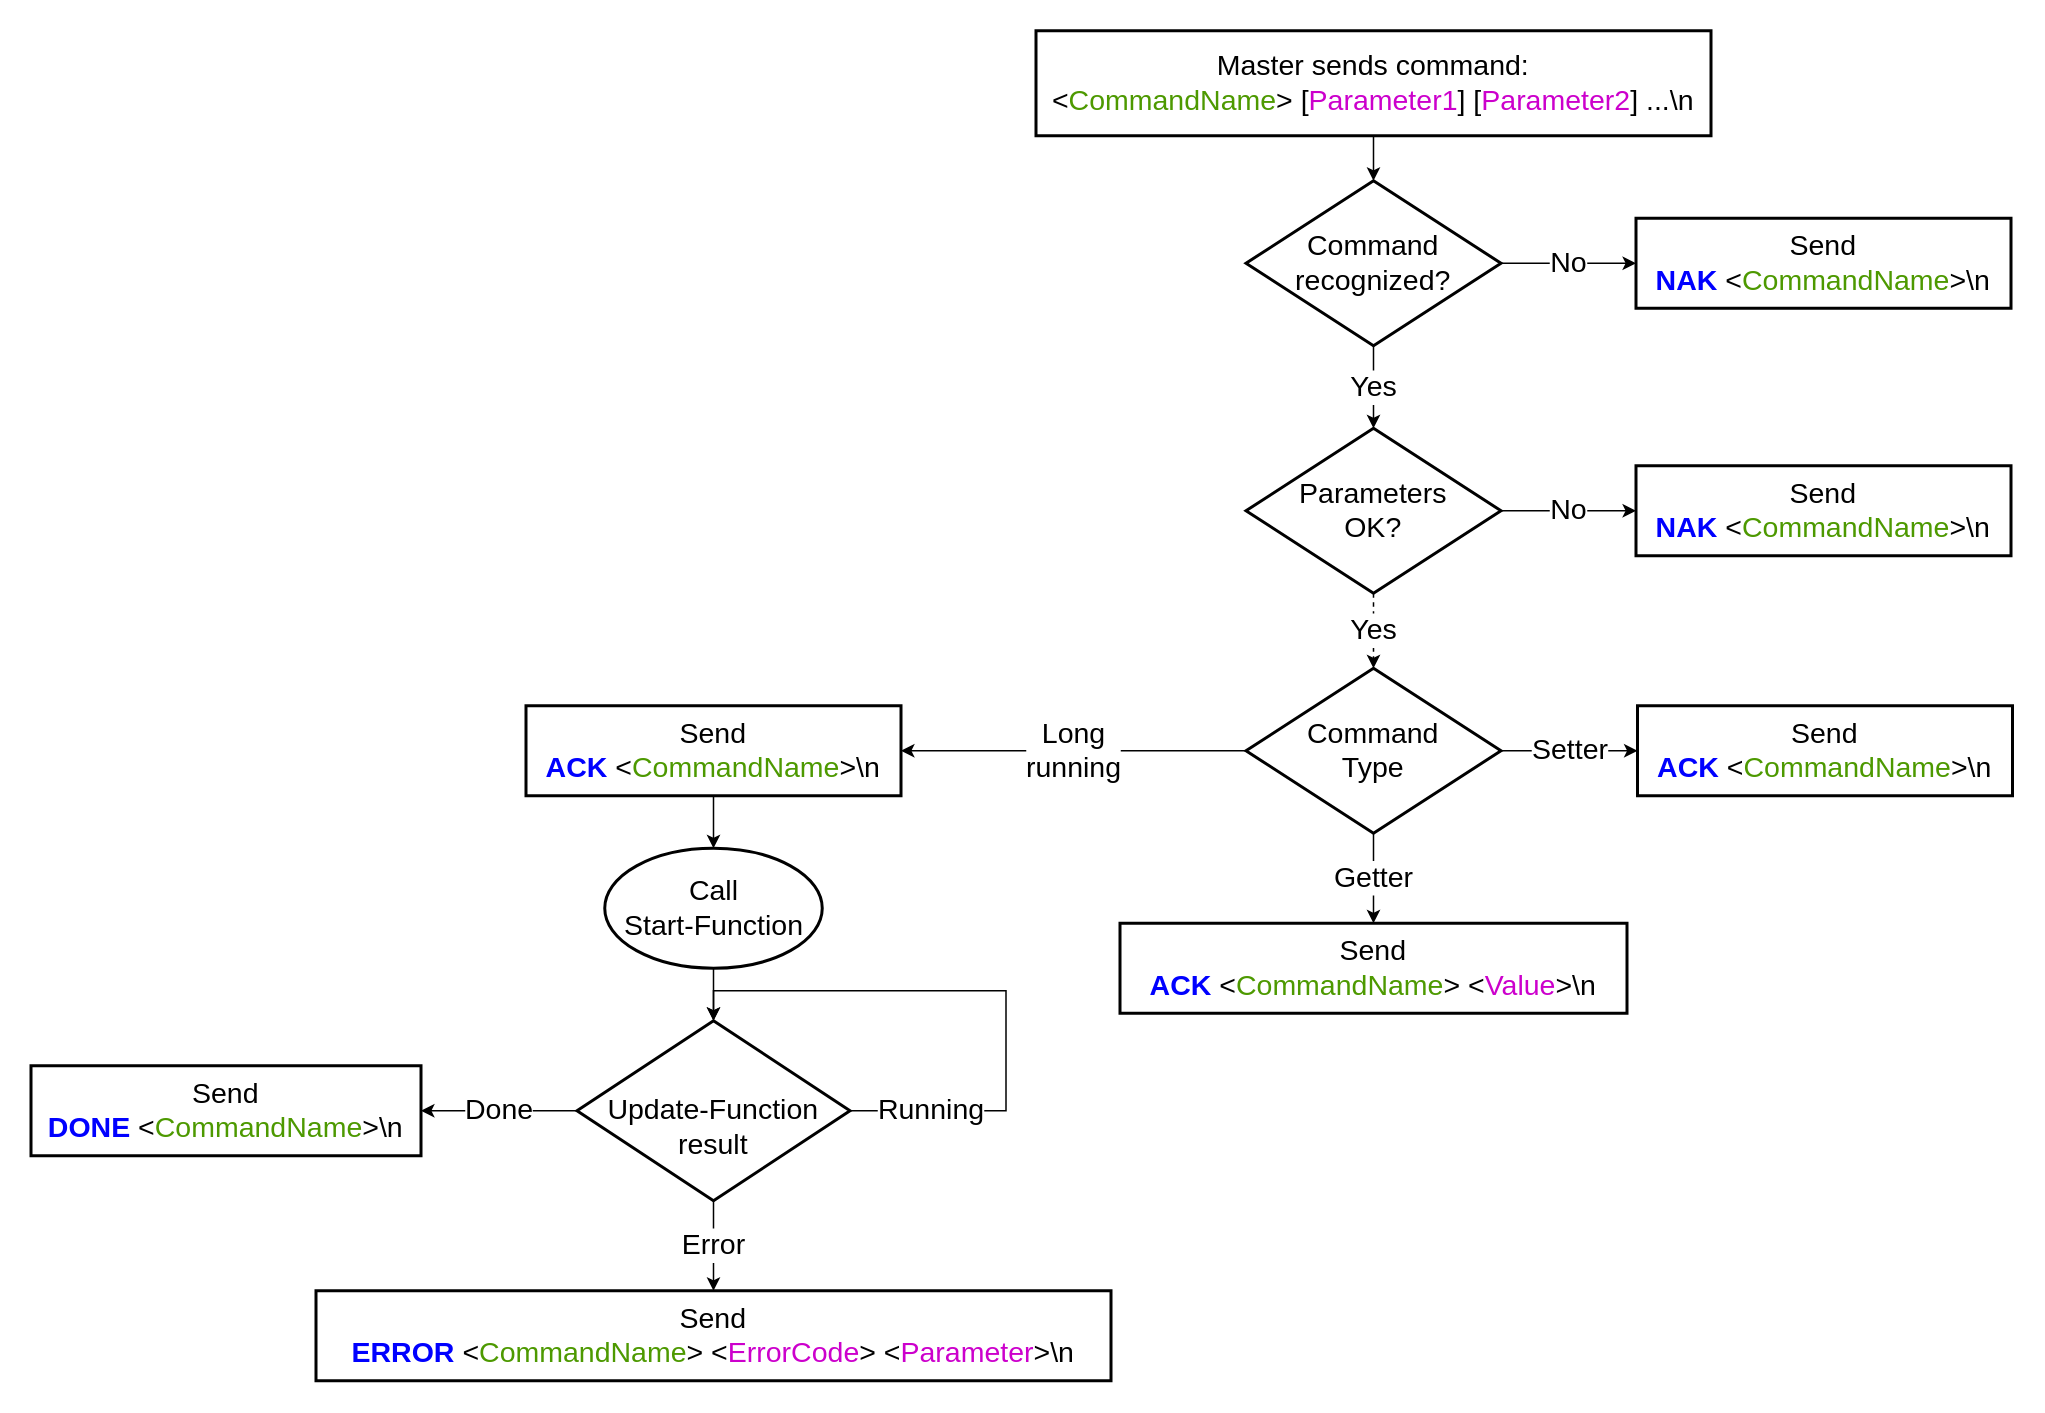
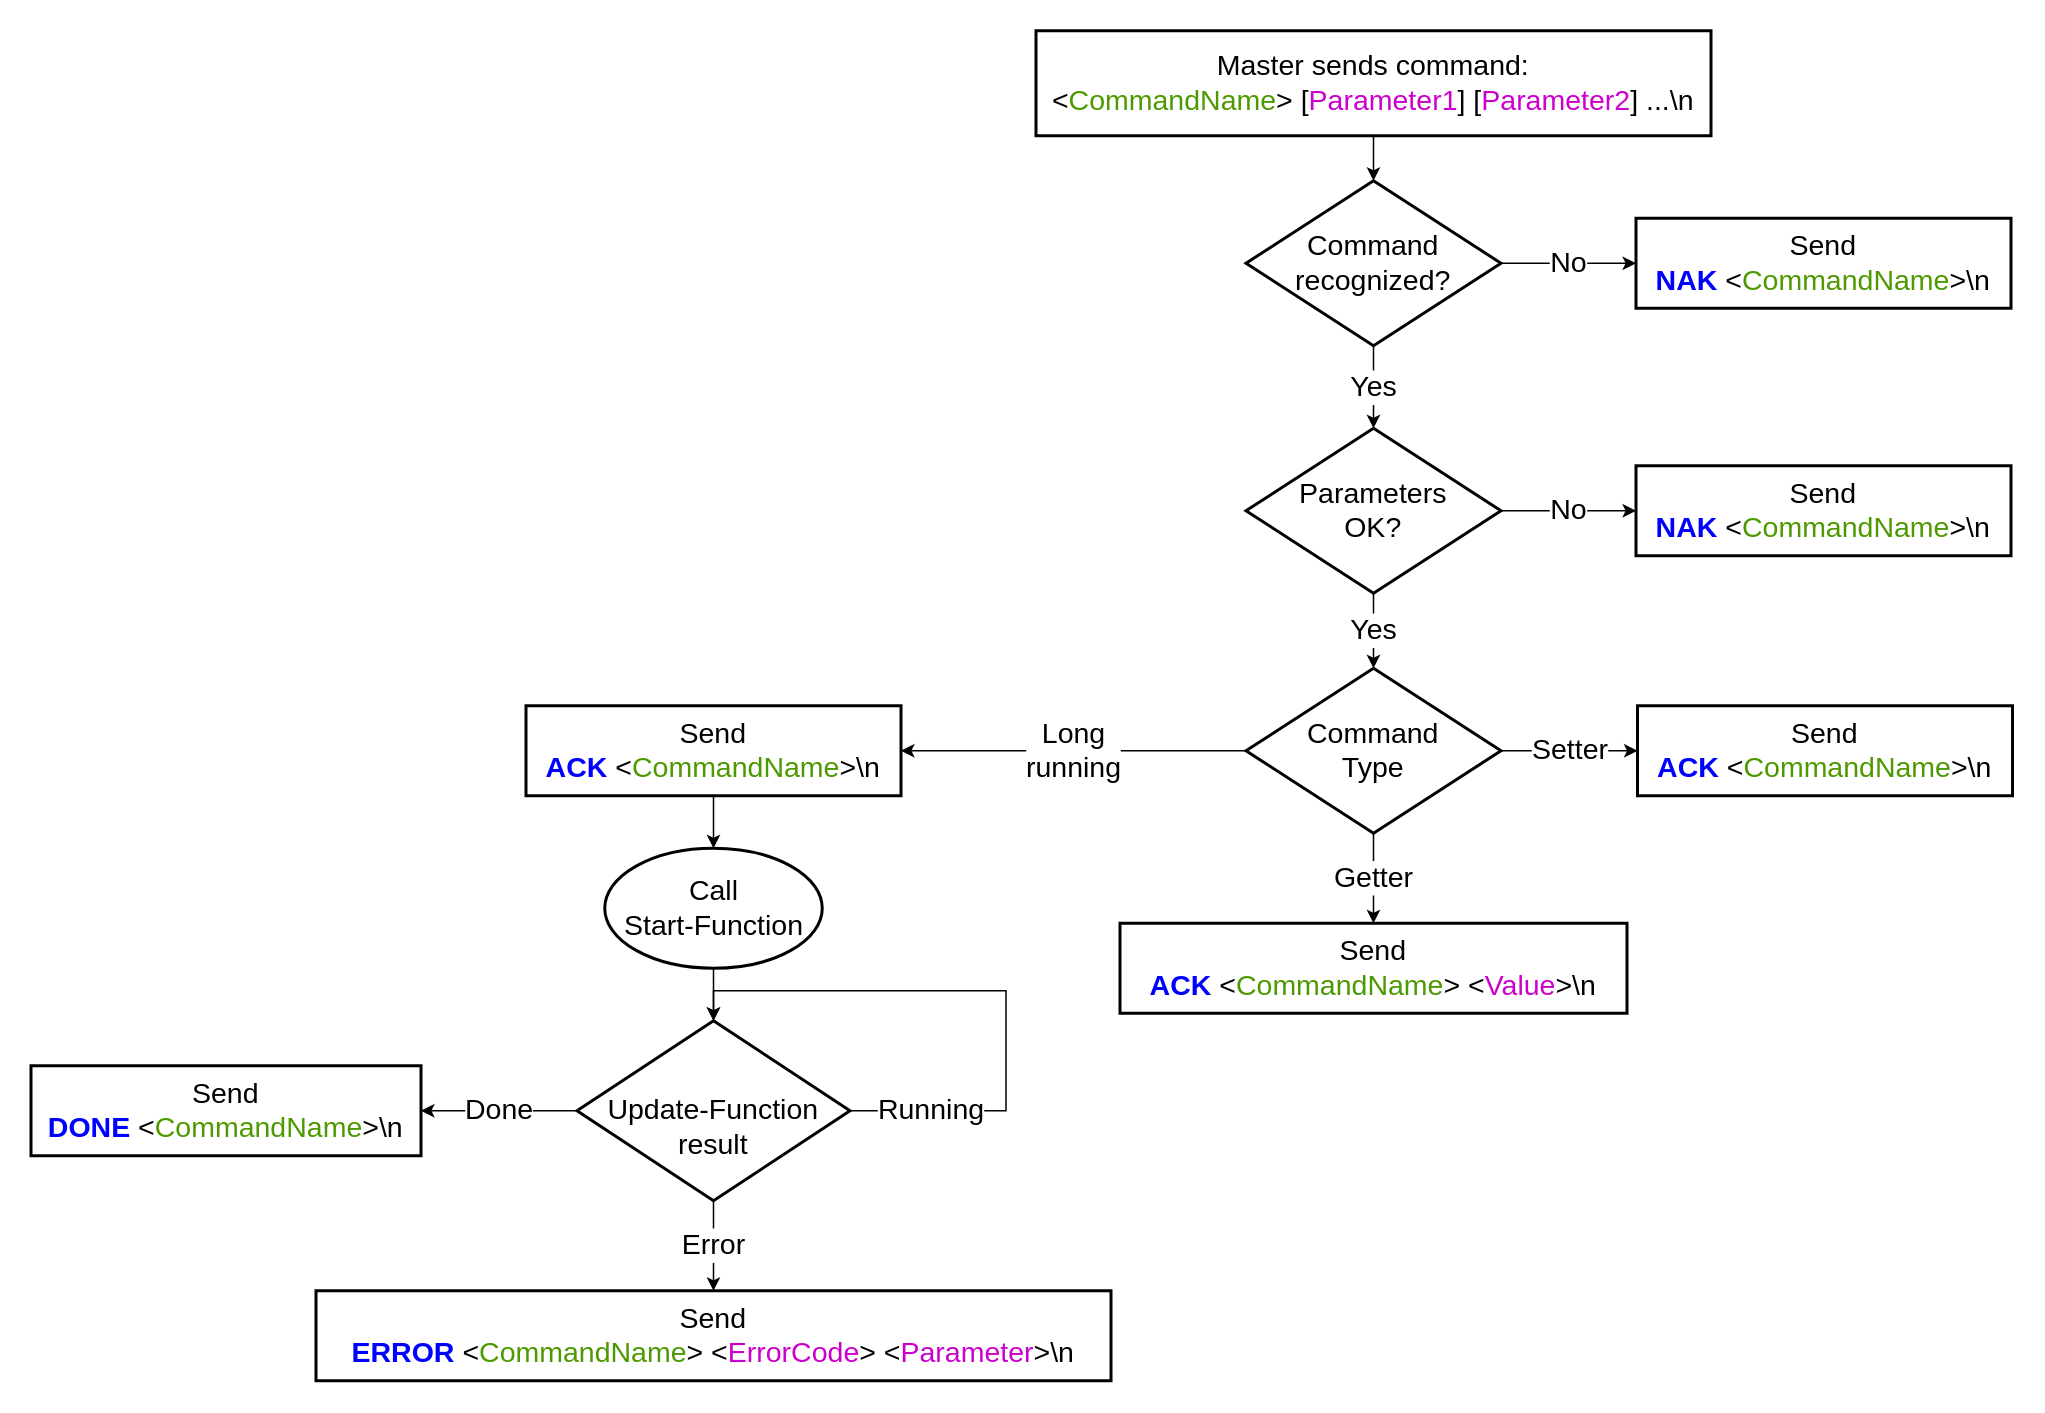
edge "Parameters OK?" -> "Command Type": style dashed -> solid
